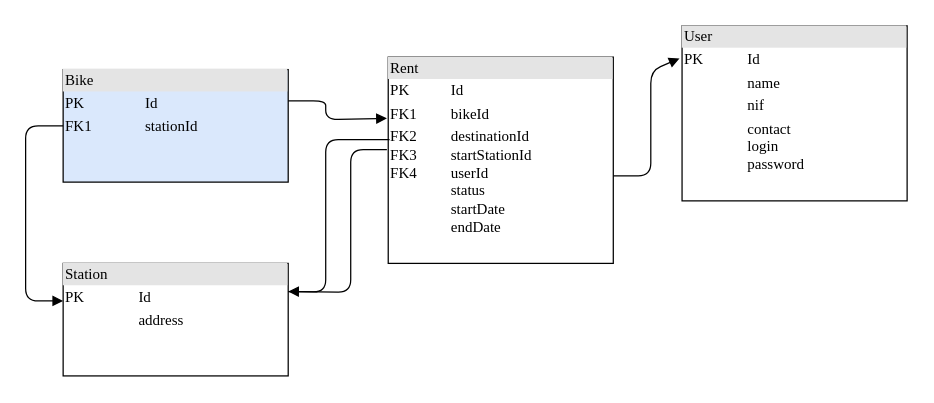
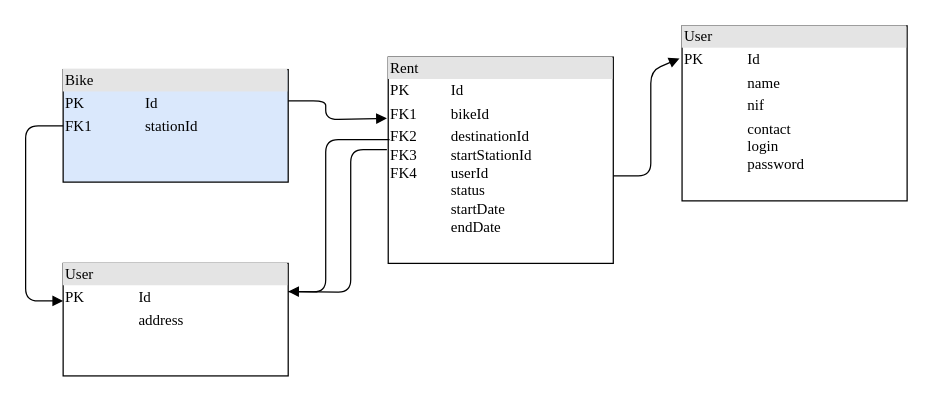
node "Station PK Id address": label "Station PK Id address" -> "User PK Id address"
